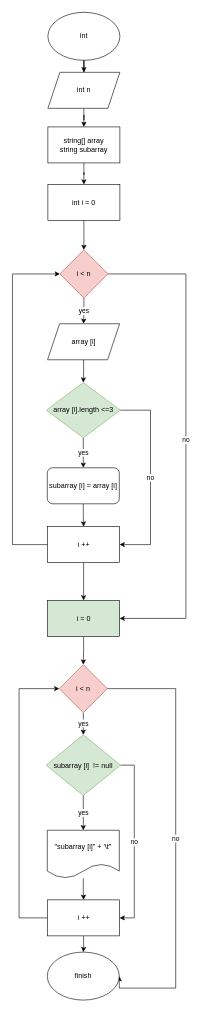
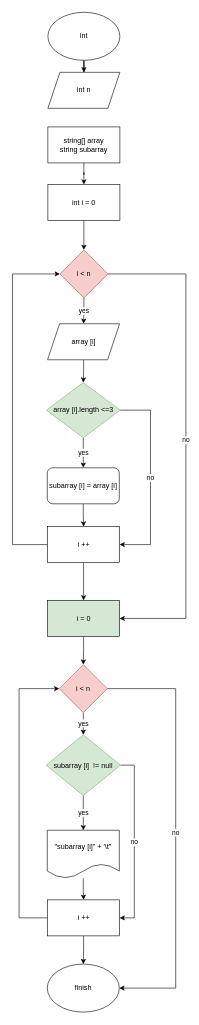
edge "int n" -> "string[] array string subarray": removed
node "finish": moved (83, 976) -> (83, 988)
